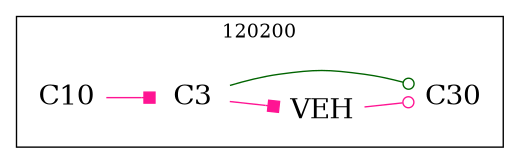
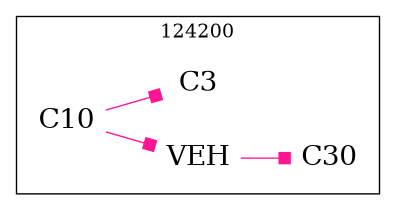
cluster "120200": label "120200" -> "124200"
edge "C3" -> "C30": removed
edge "C3" -> "VEH": now "C10" -> "VEH"
edge "VEH" -> "C30": arrowhead odot -> box
